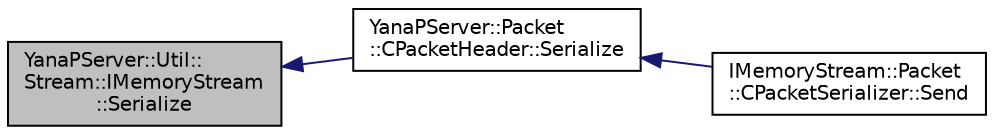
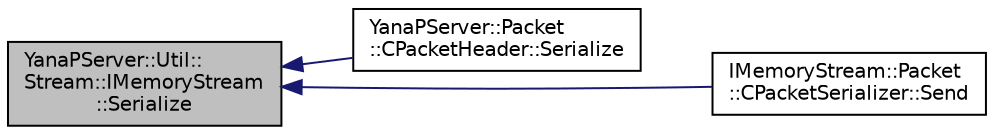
edge "IMemoryStream::Packet ::CPacketSerializer::Send" -> "YanaPServer::Packet ::CPacketHeader::Serialize": now "IMemoryStream::Packet ::CPacketSerializer::Send" -> "YanaPServer::Util:: Stream::IMemoryStream ::Serialize"
